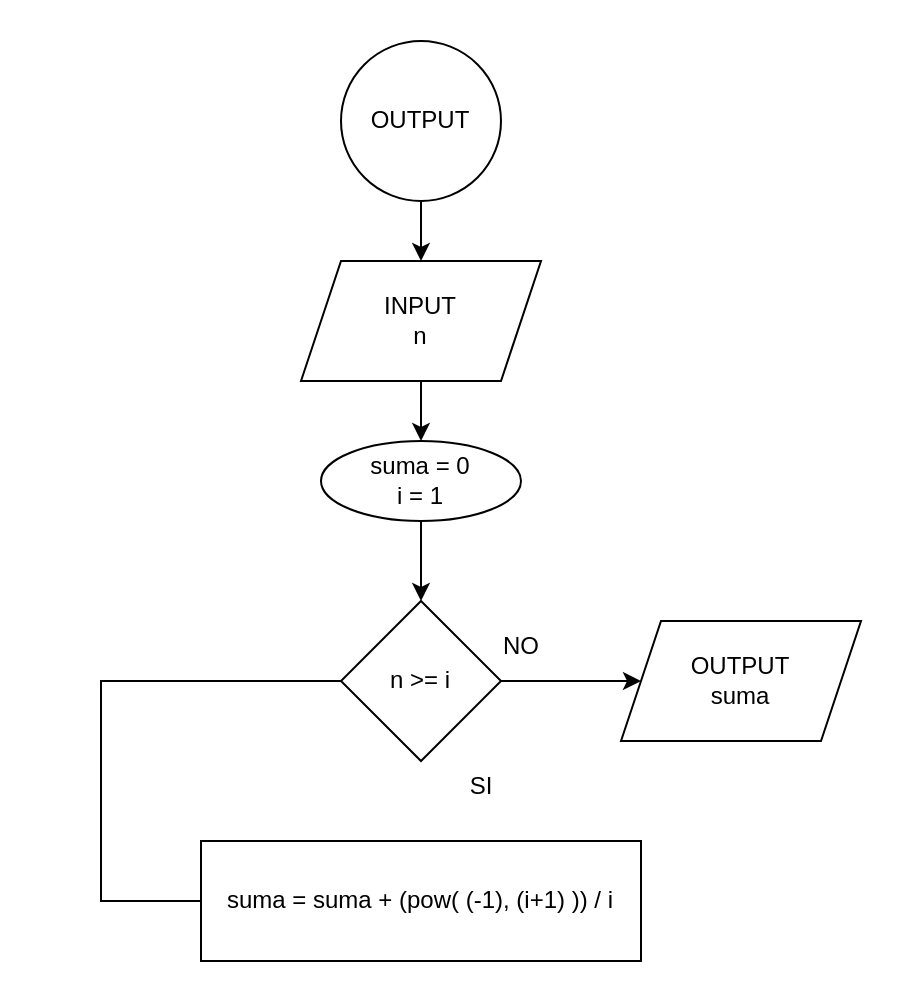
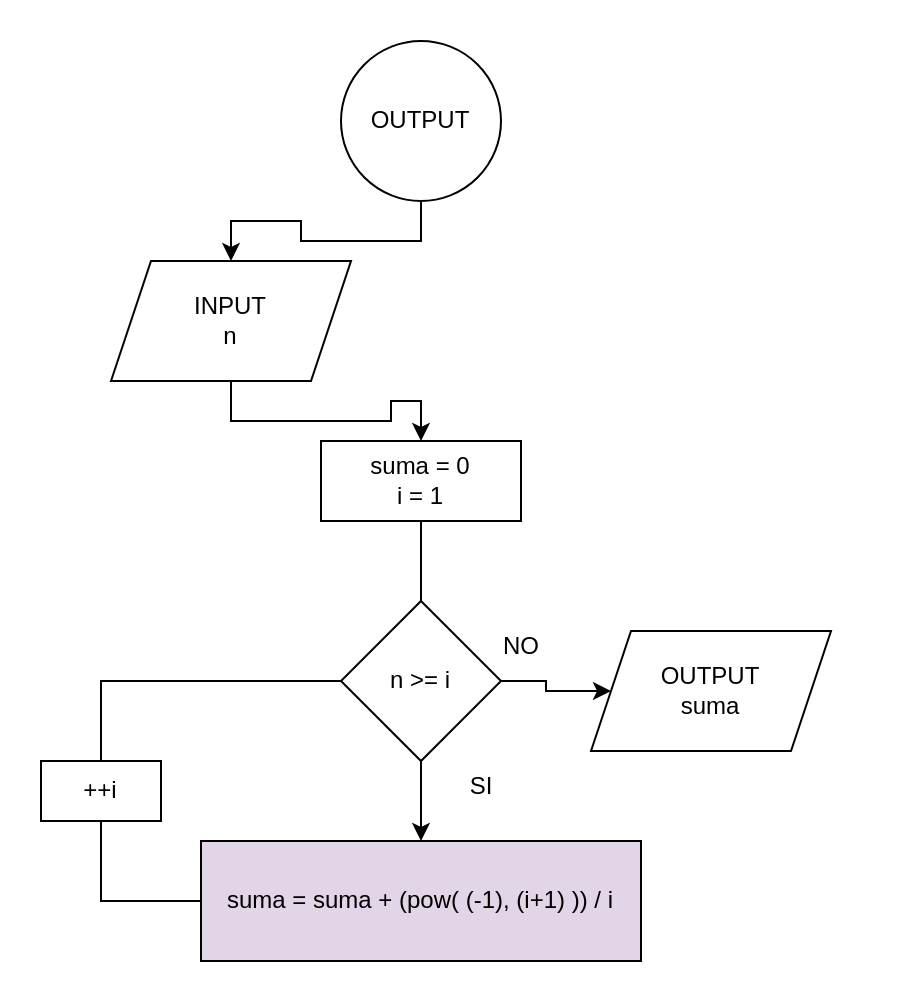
node "INPUT n": moved (421, 321) -> (231, 321)
node "suma = 0 i = 1": shape ellipse -> rectangle
edge "suma = 0 i = 1" -> "n >= i": arrowhead classic -> none
node "OUTPUT suma": moved (741, 681) -> (711, 691)
node "++i": added
edge "n >= i" -> "suma = suma + (pow( (-1), (i+1) )) / i": added
node "suma = suma + (pow( (-1), (i+1) )) / i": fillcolor #ffffff -> #e1d5e7
